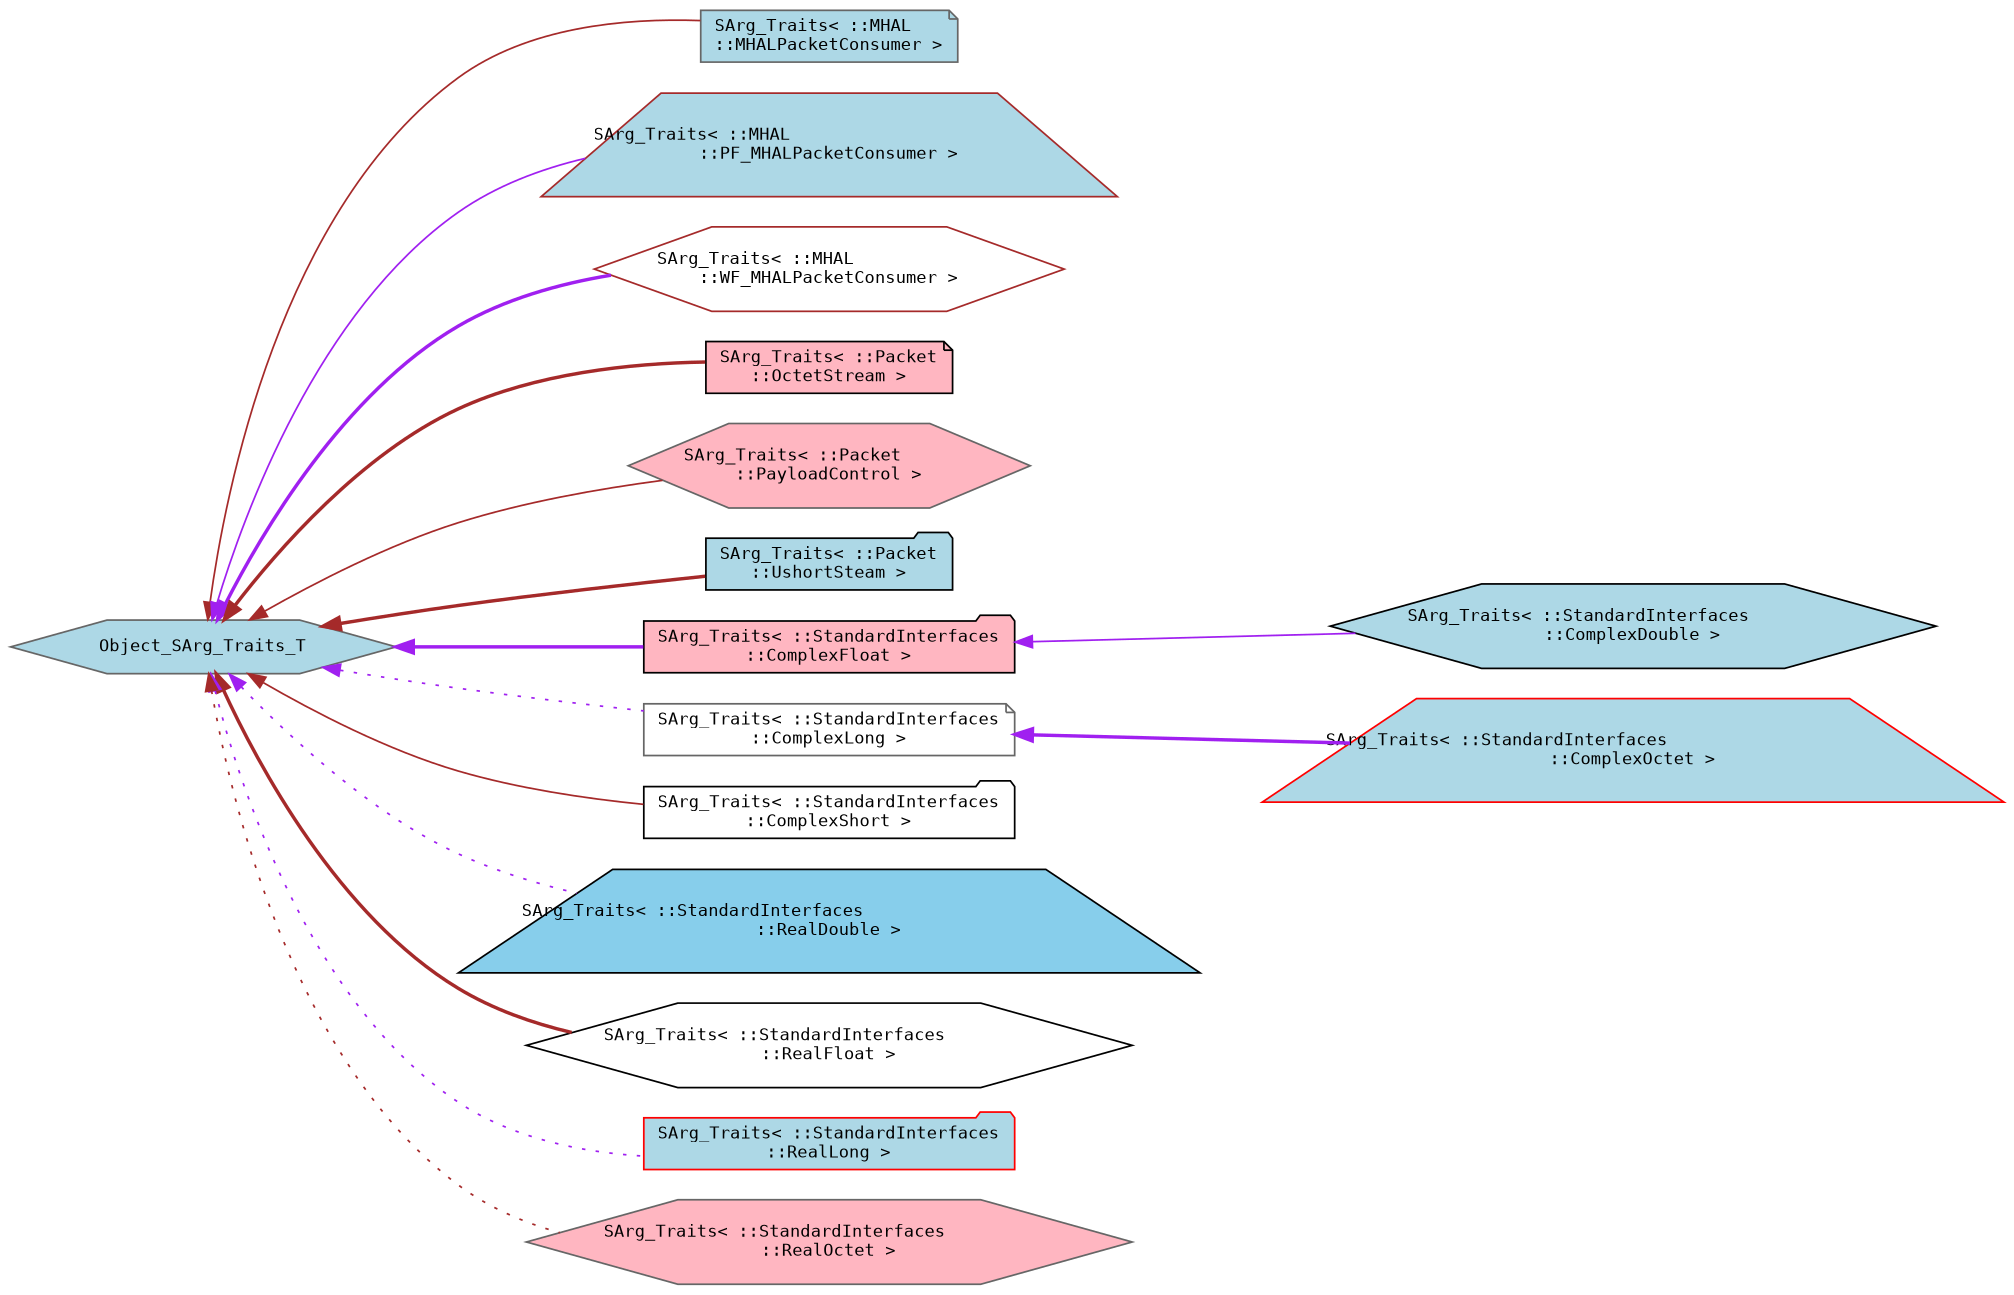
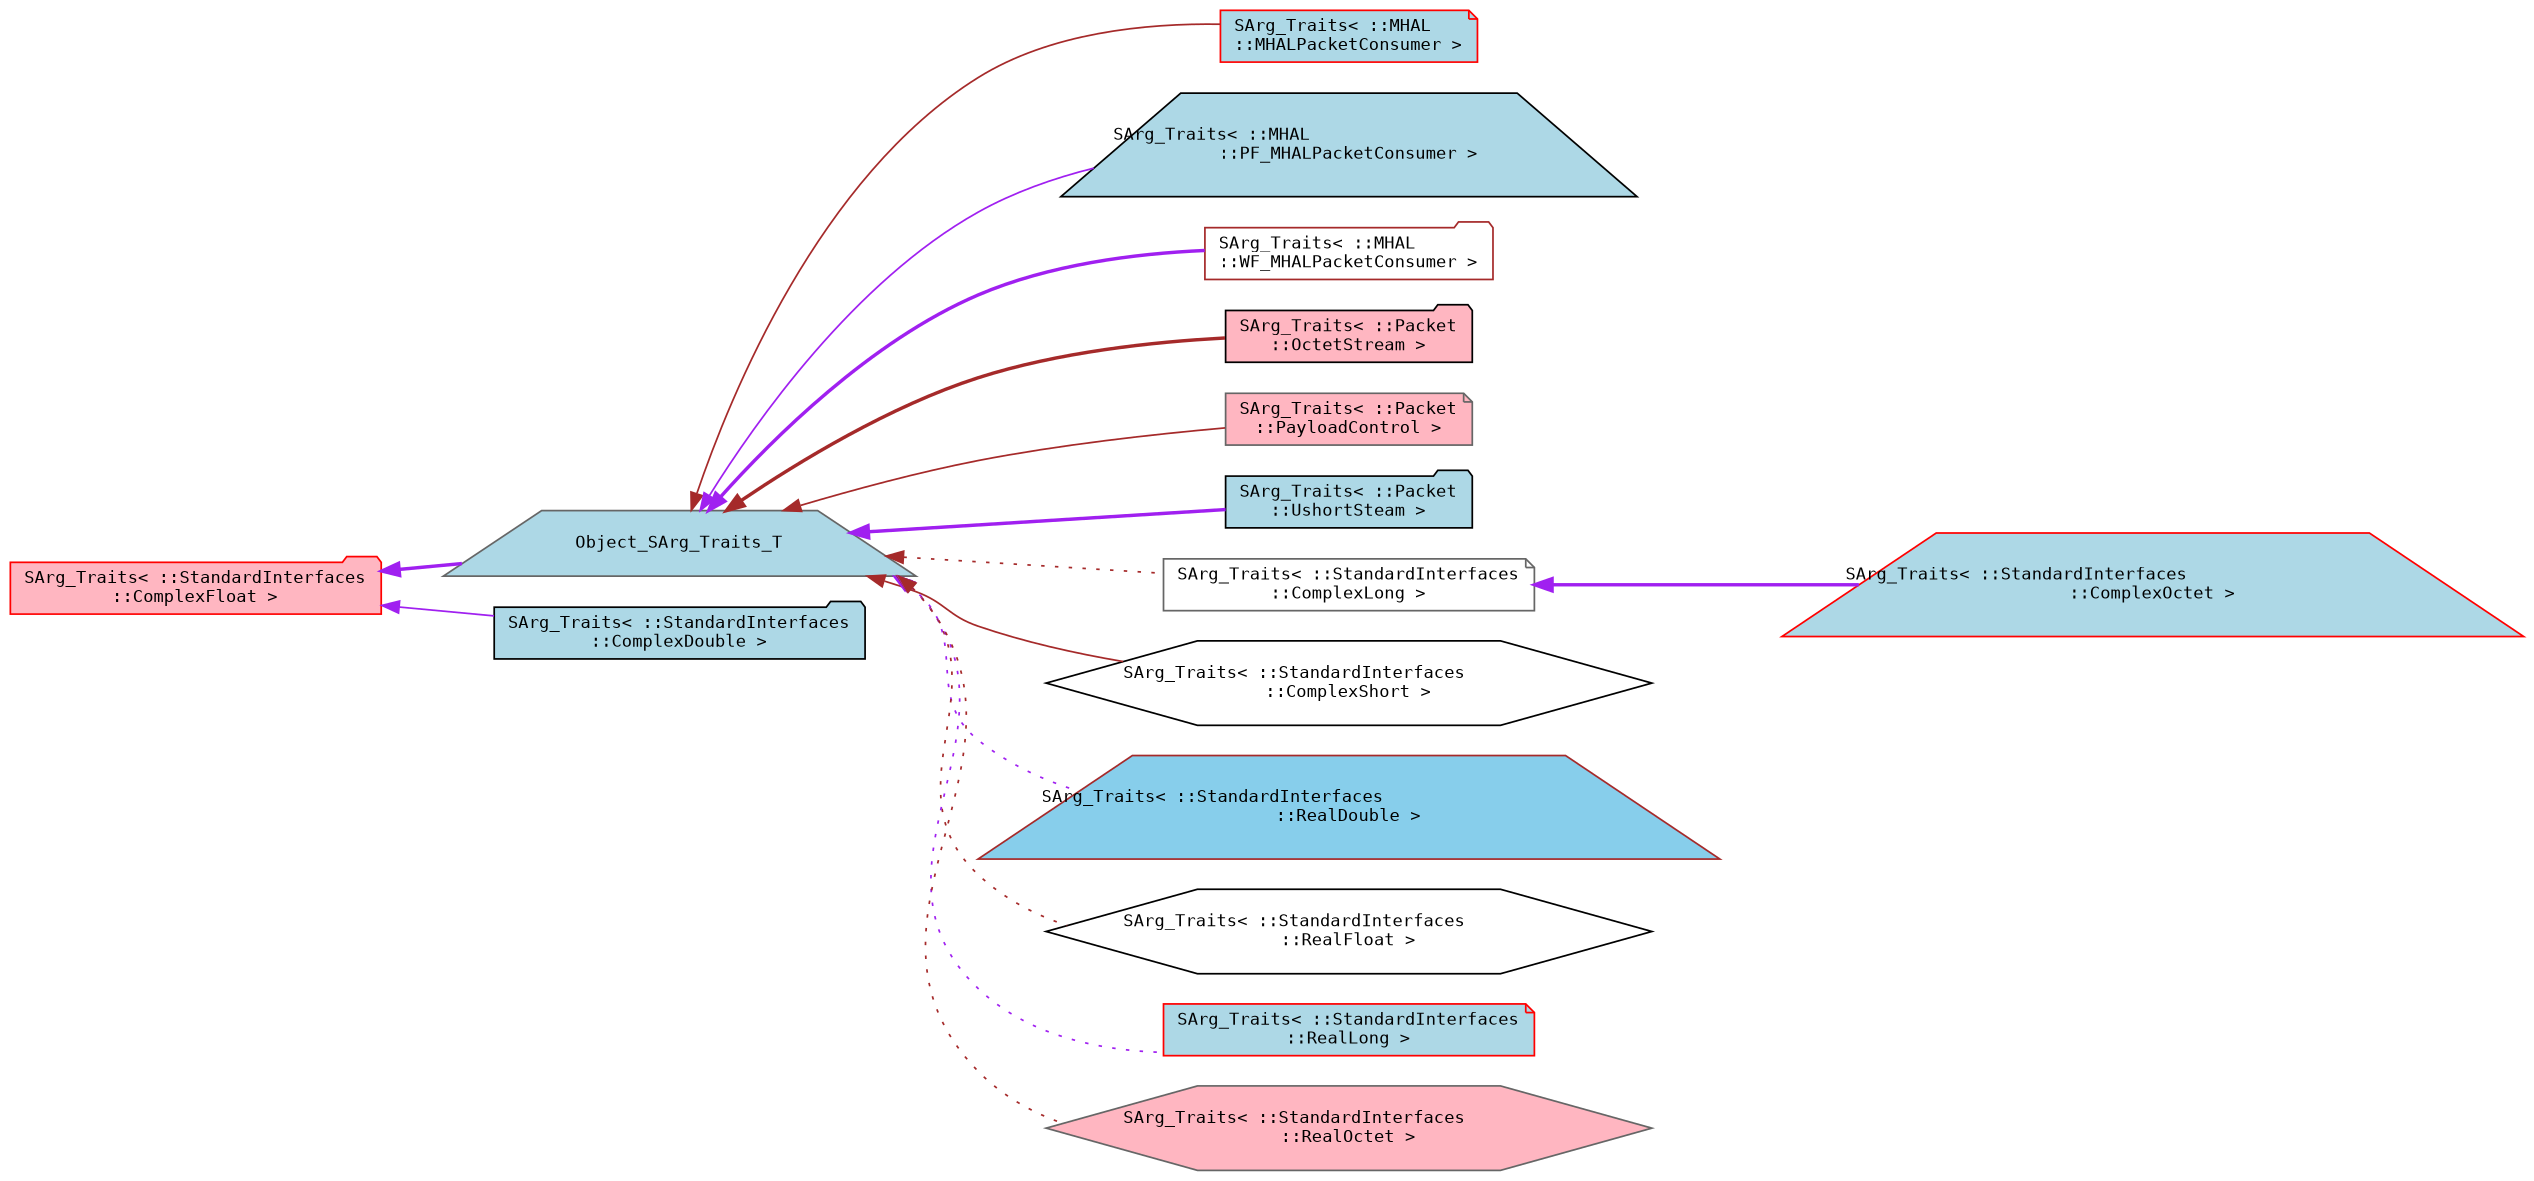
node "SArg_Traits< ::MHAL ::MHALPacketConsumer >": color gray40 -> red
node "SArg_Traits< ::MHAL ::PF_MHALPacketConsumer >": color brown -> black
node "SArg_Traits< ::MHAL ::WF_MHALPacketConsumer >": shape hexagon -> folder
node "SArg_Traits< ::Packet ::OctetStream >": shape note -> folder
node "SArg_Traits< ::Packet ::PayloadControl >": shape hexagon -> note
edge "SArg_Traits< ::Packet ::UshortSteam >" -> "Object_SArg_Traits_T": color brown -> purple
node "SArg_Traits< ::StandardInterfaces ::ComplexDouble >": shape hexagon -> folder
node "Object_SArg_Traits_T": shape hexagon -> trapezium
edge "SArg_Traits< ::StandardInterfaces ::ComplexFloat >" -> "Object_SArg_Traits_T": reversed
node "SArg_Traits< ::StandardInterfaces ::ComplexFloat >": color black -> red
edge "SArg_Traits< ::StandardInterfaces ::ComplexLong >" -> "Object_SArg_Traits_T": color purple -> brown
node "SArg_Traits< ::StandardInterfaces ::ComplexShort >": shape folder -> hexagon
edge "SArg_Traits< ::StandardInterfaces ::RealFloat >" -> "Object_SArg_Traits_T": style bold -> dotted
node "SArg_Traits< ::StandardInterfaces ::RealDouble >": color black -> brown
node "SArg_Traits< ::StandardInterfaces ::RealLong >": shape folder -> note
